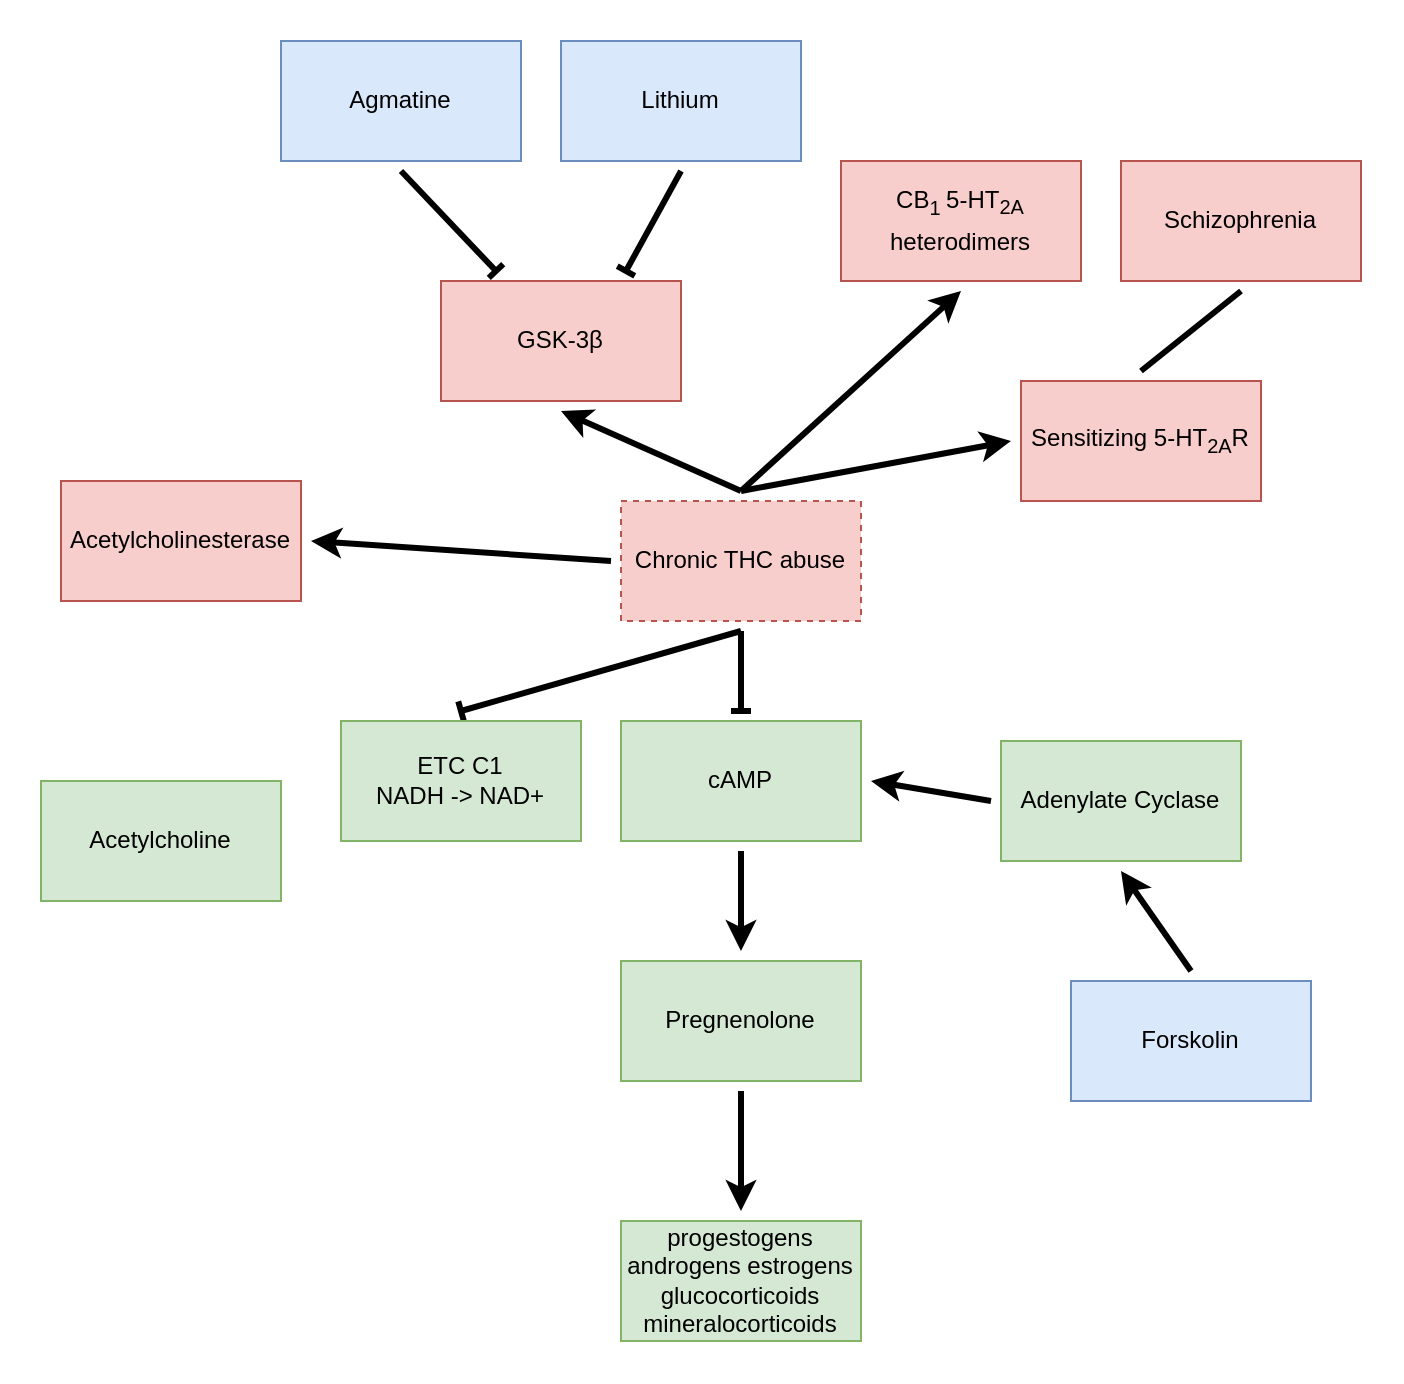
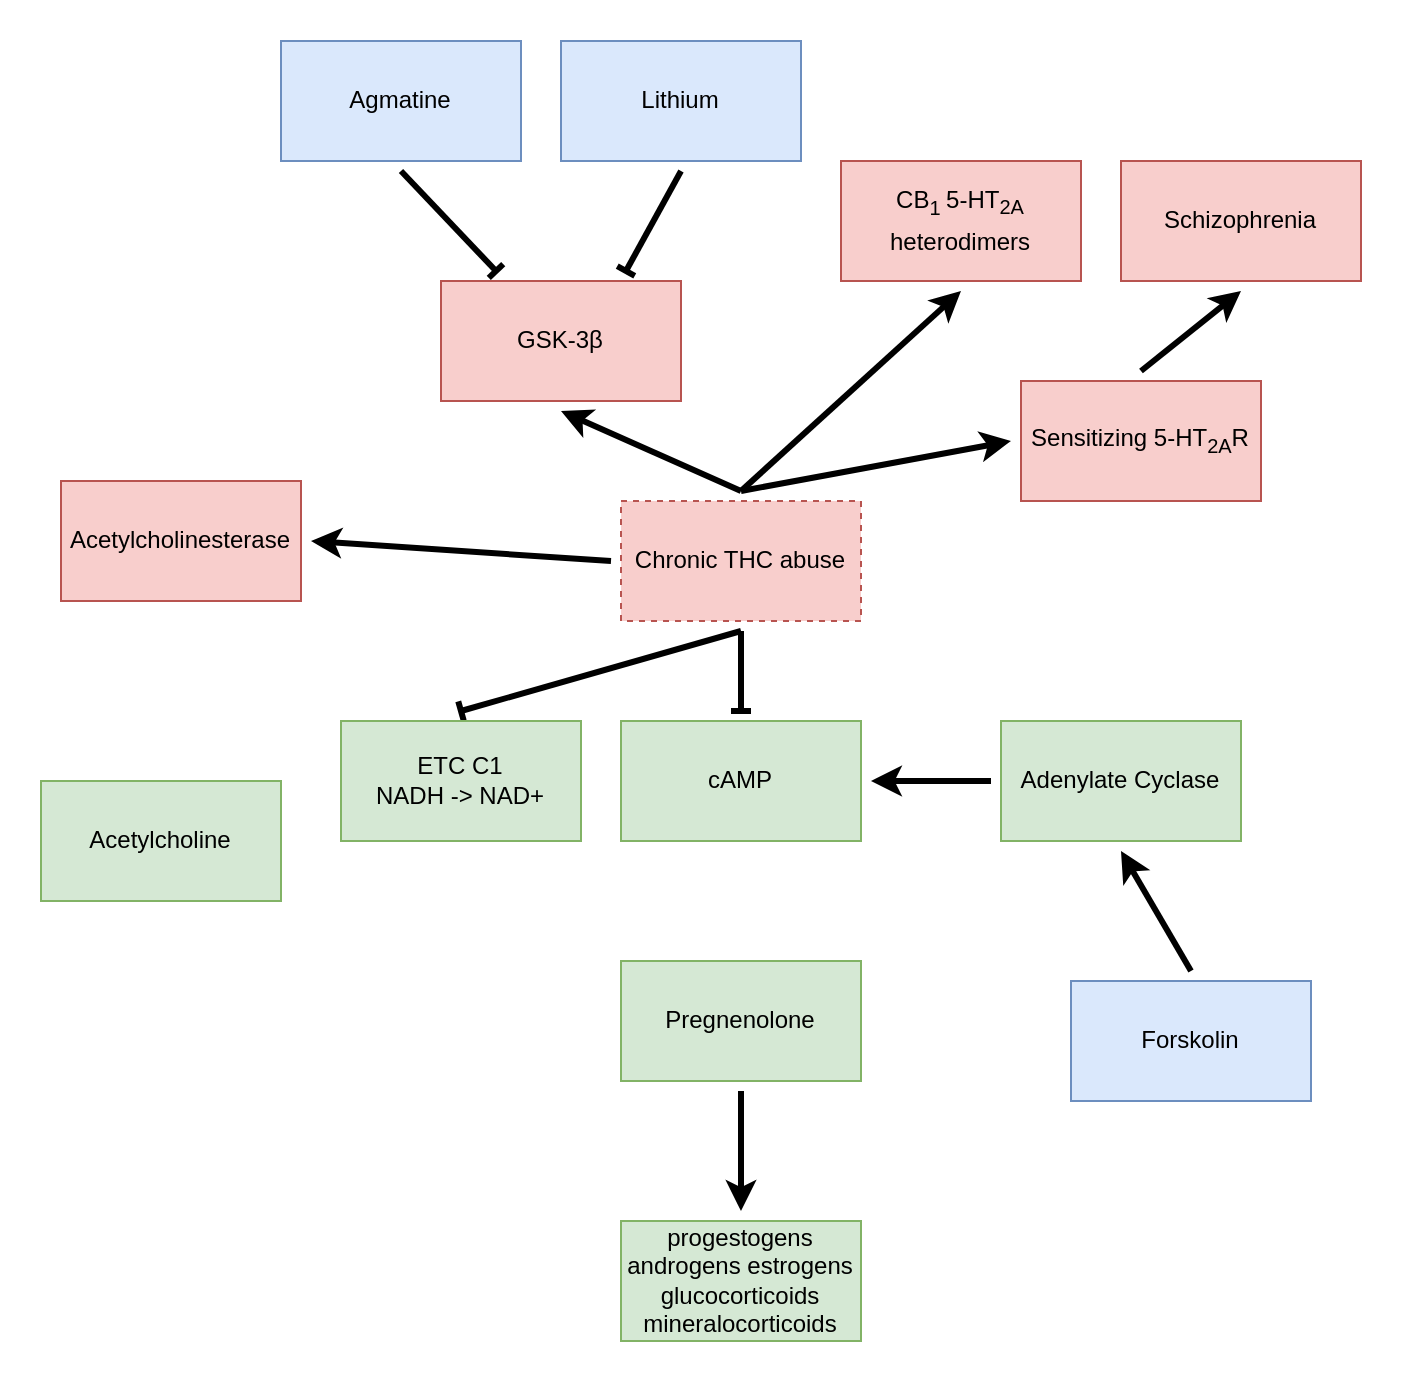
edge "Schizophrenia" -- "Sensitizing 5-HT2AR": arrowhead none -> classic
node "Adenylate Cyclase": moved (1121, 801) -> (1121, 781)
edge "cAMP" -> "Pregnenolone": removed
